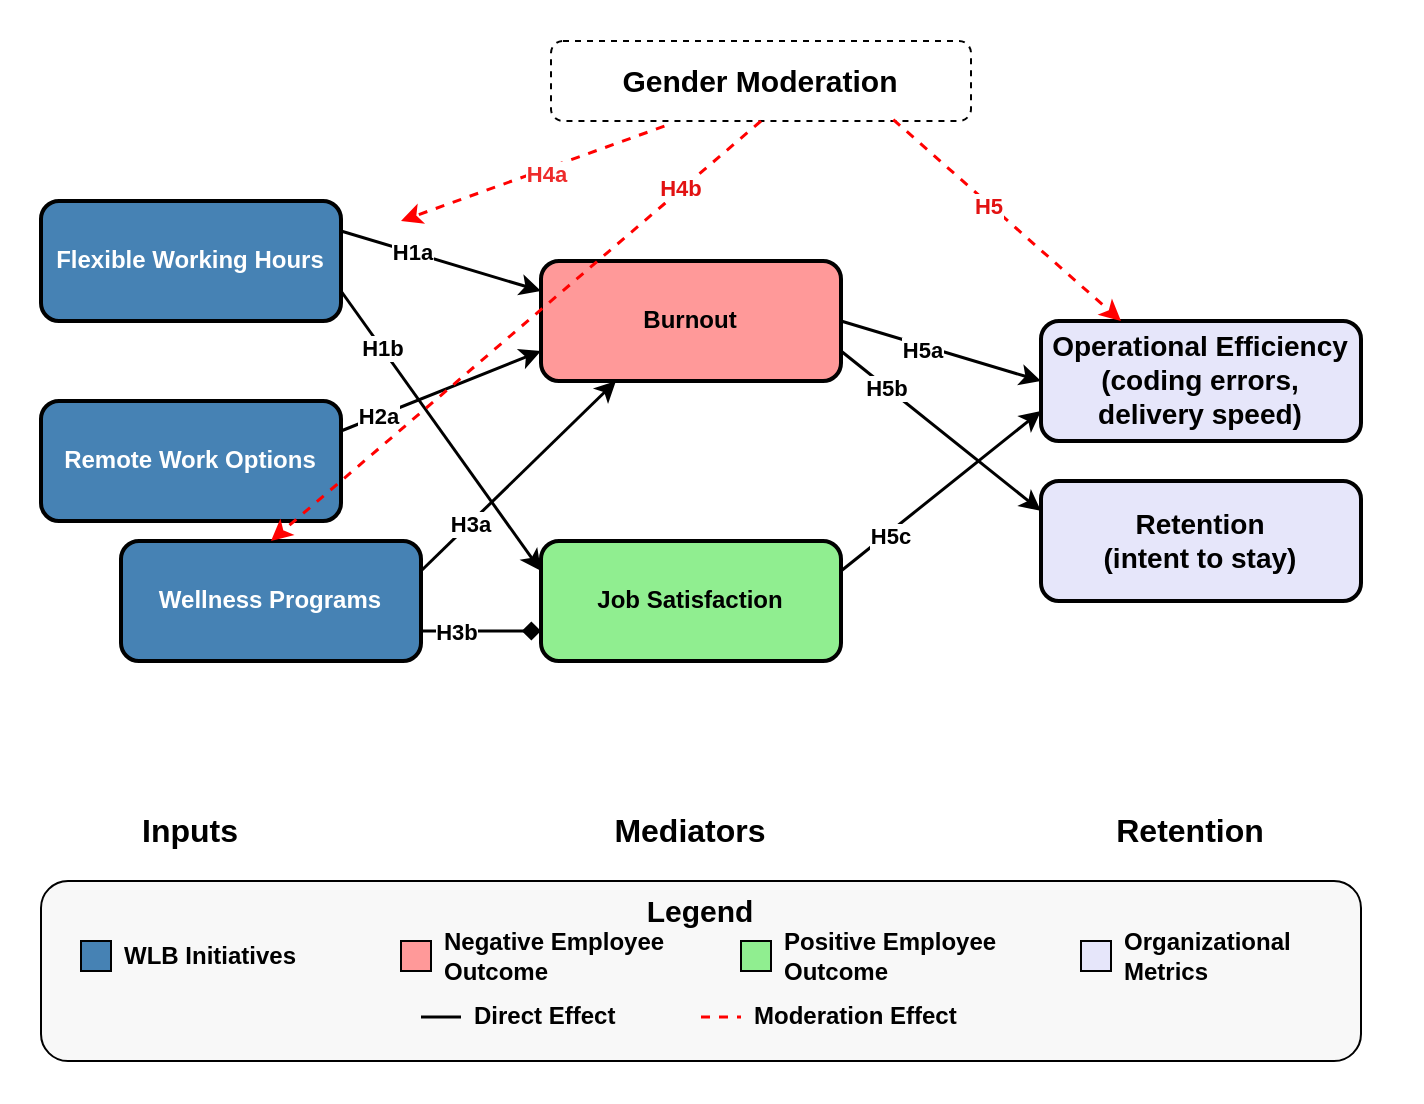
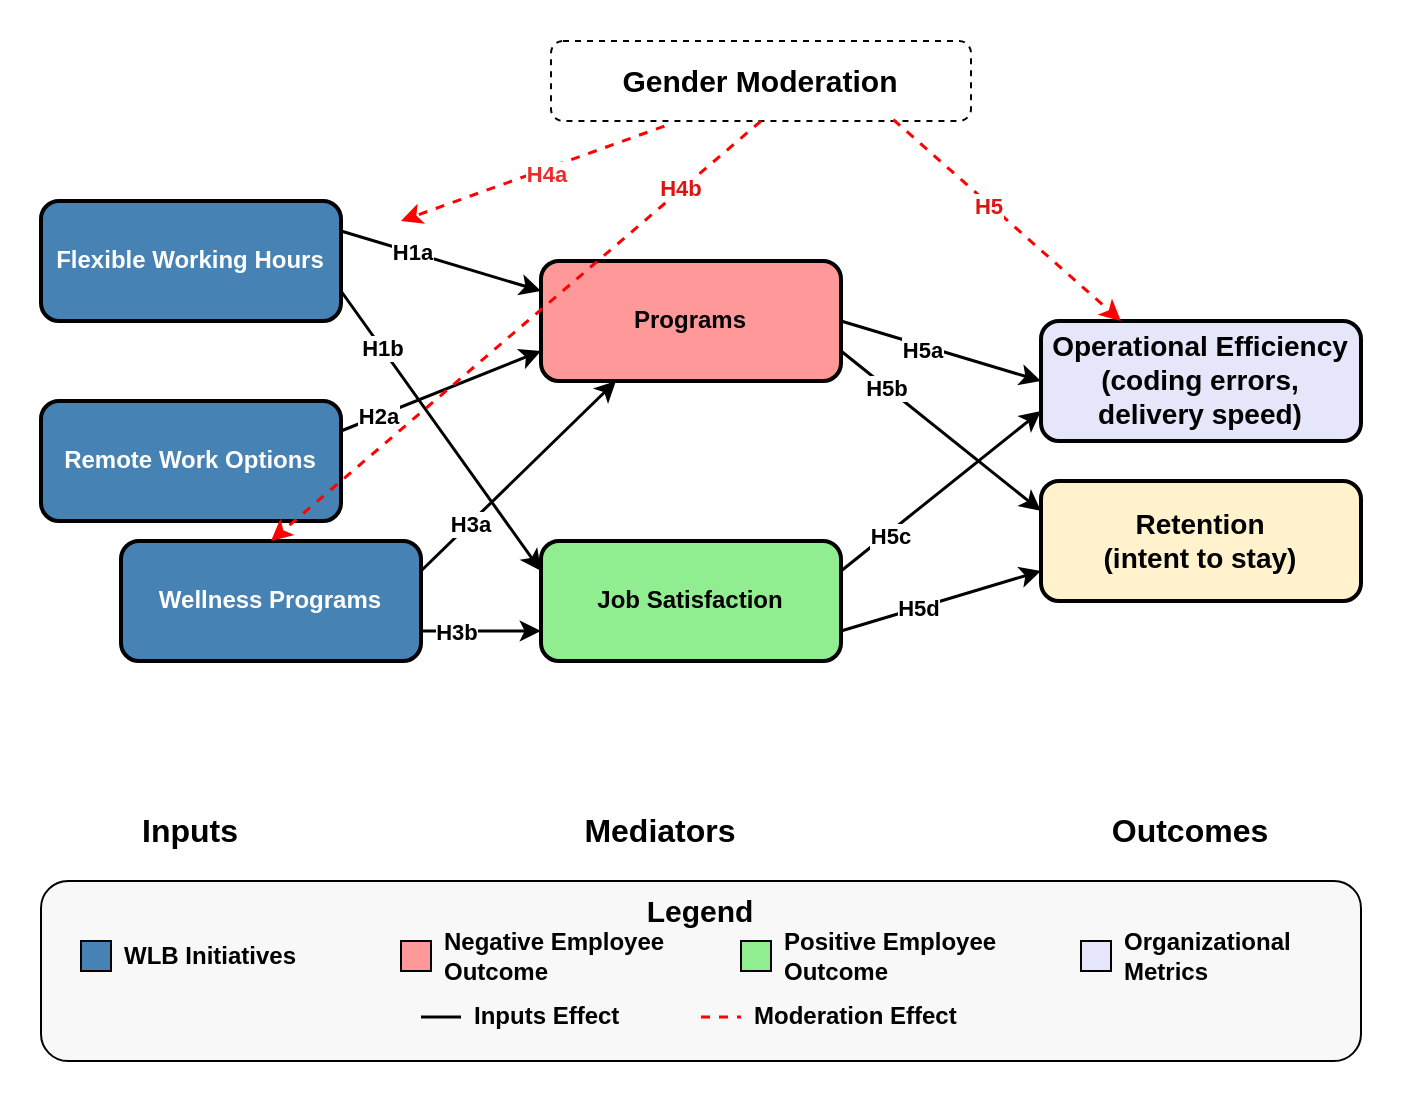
node "Burnout": label "Burnout" -> "Programs"
node "Retention (intent to stay)": fillcolor #e6e6fa -> #fff2cc
edge "Job Satisfaction" -> "Retention (intent to stay)": added, label "H5d"
edge "Wellness Programs" -> "Job Satisfaction": arrowhead diamond -> classic
node "Mediators": moved (691, 831) -> (661, 831)
node "Retention": label "Retention" -> "Outcomes"
node "Direct Effect": label "Direct Effect" -> "Inputs Effect"
